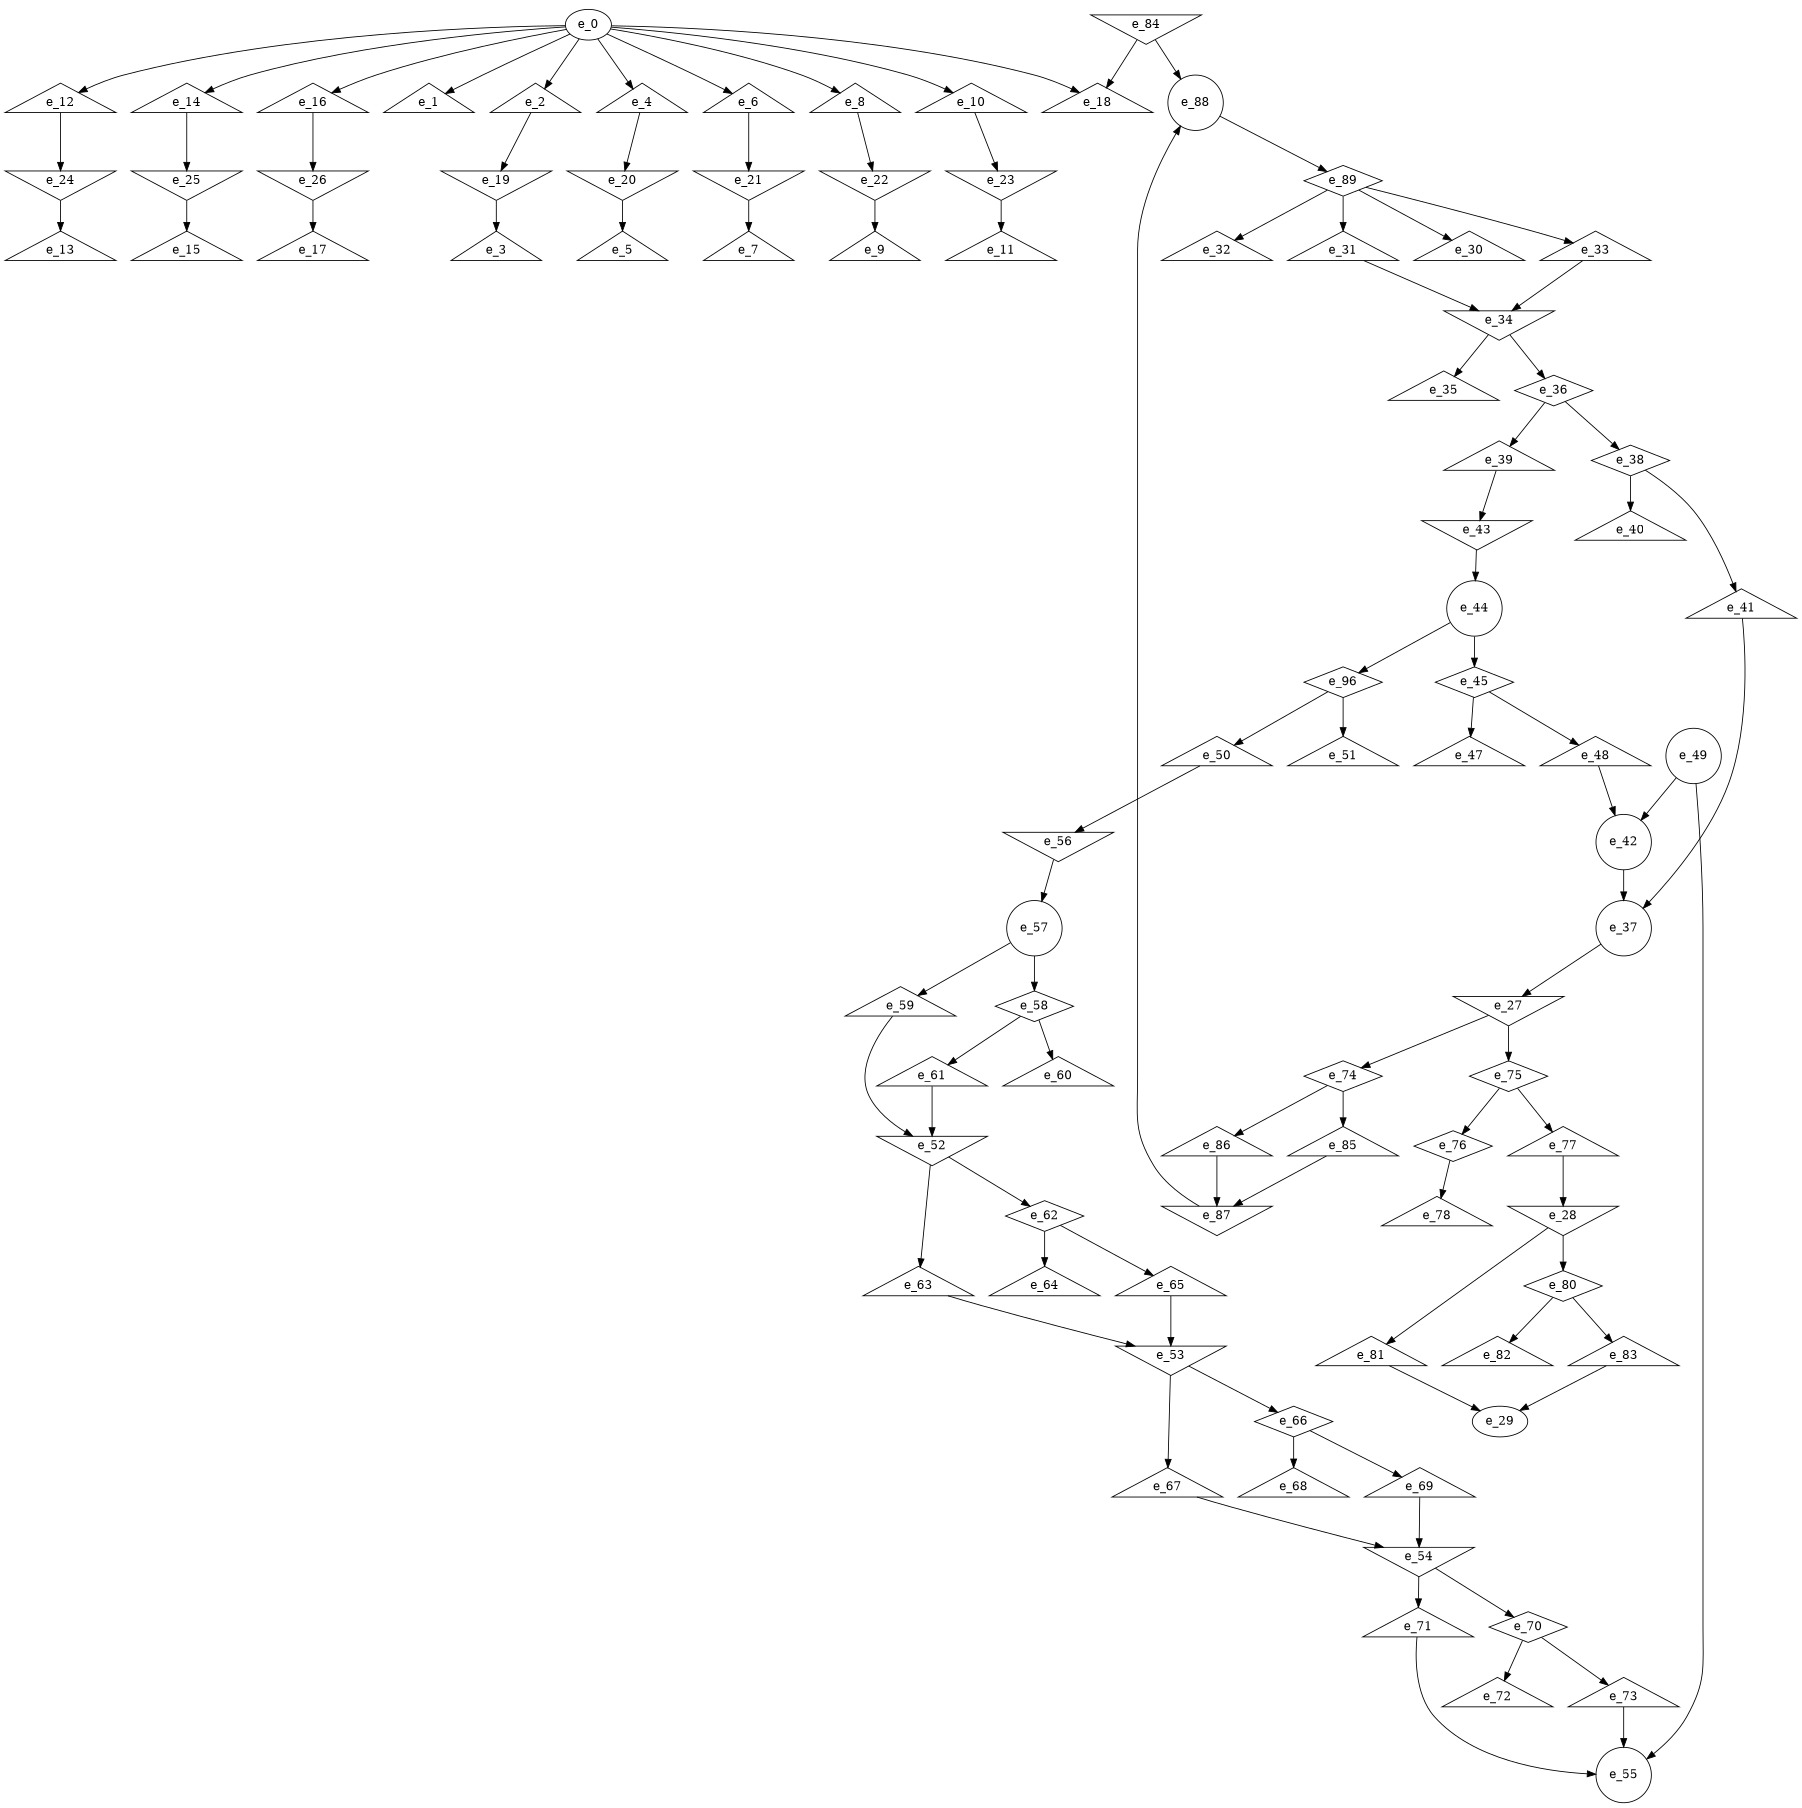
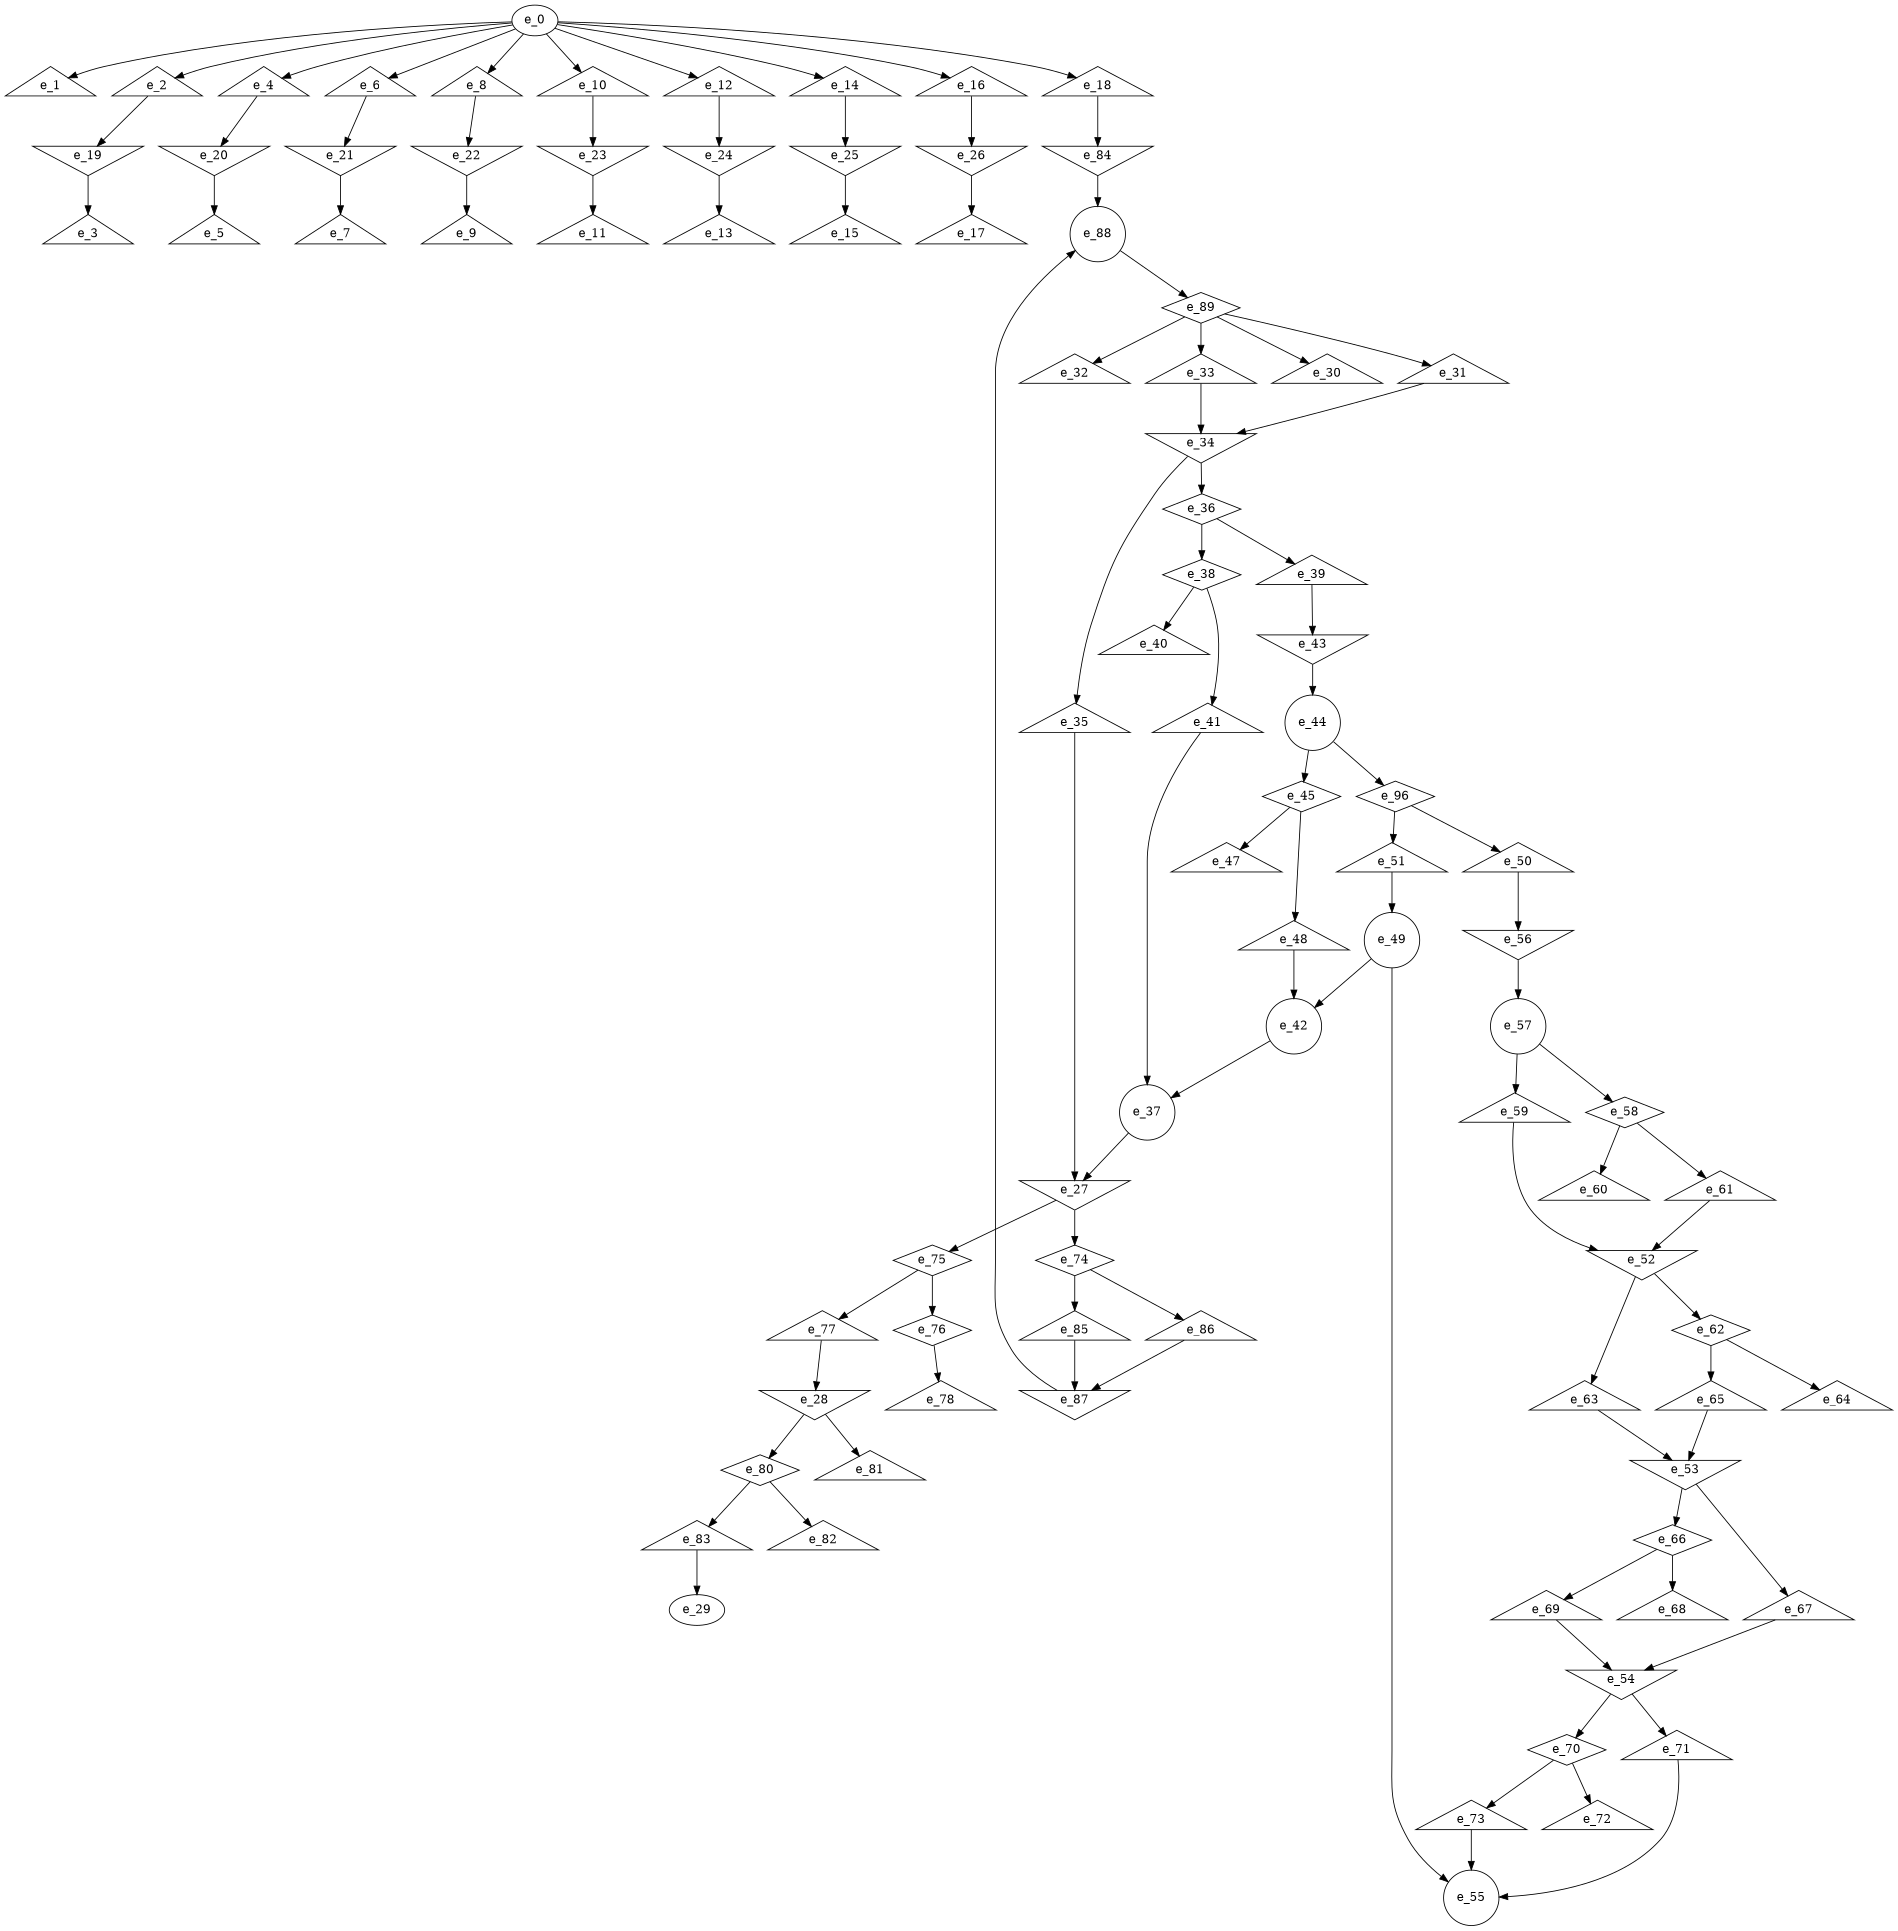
edge "e_84" -> "e_18": reversed
edge "e_51" -> "e_49": added
edge "e_35" -> "e_27": added
edge "e_81" -> "e_29": removed
